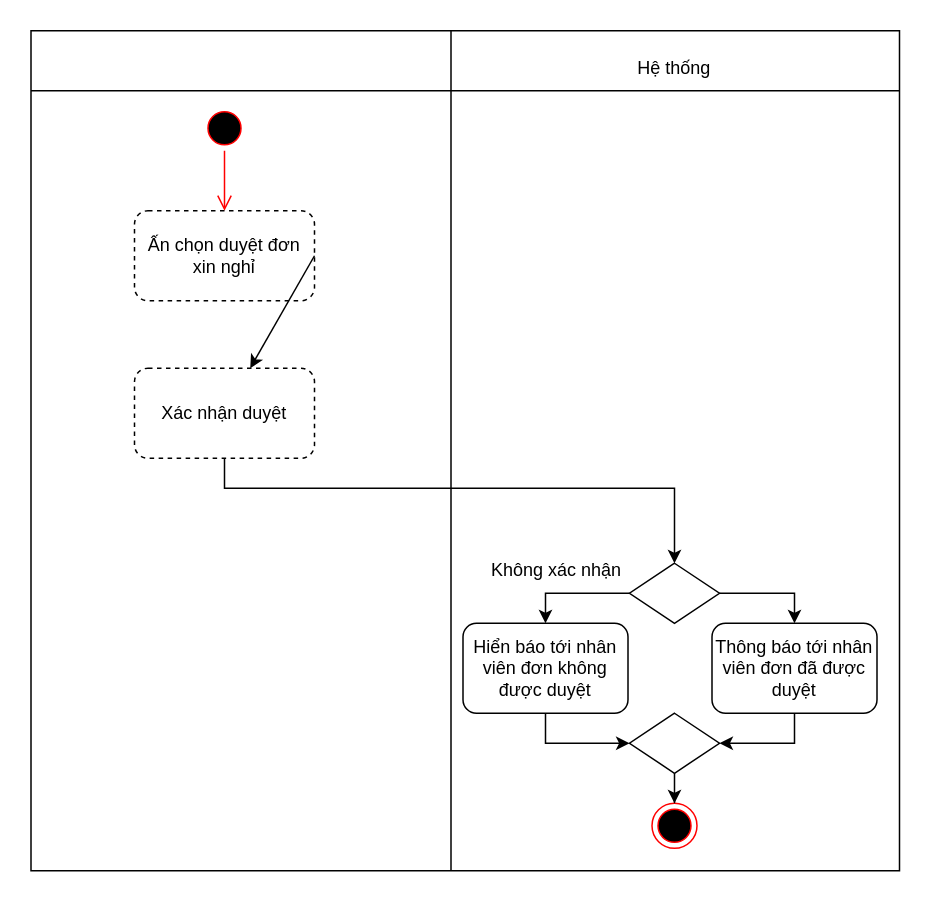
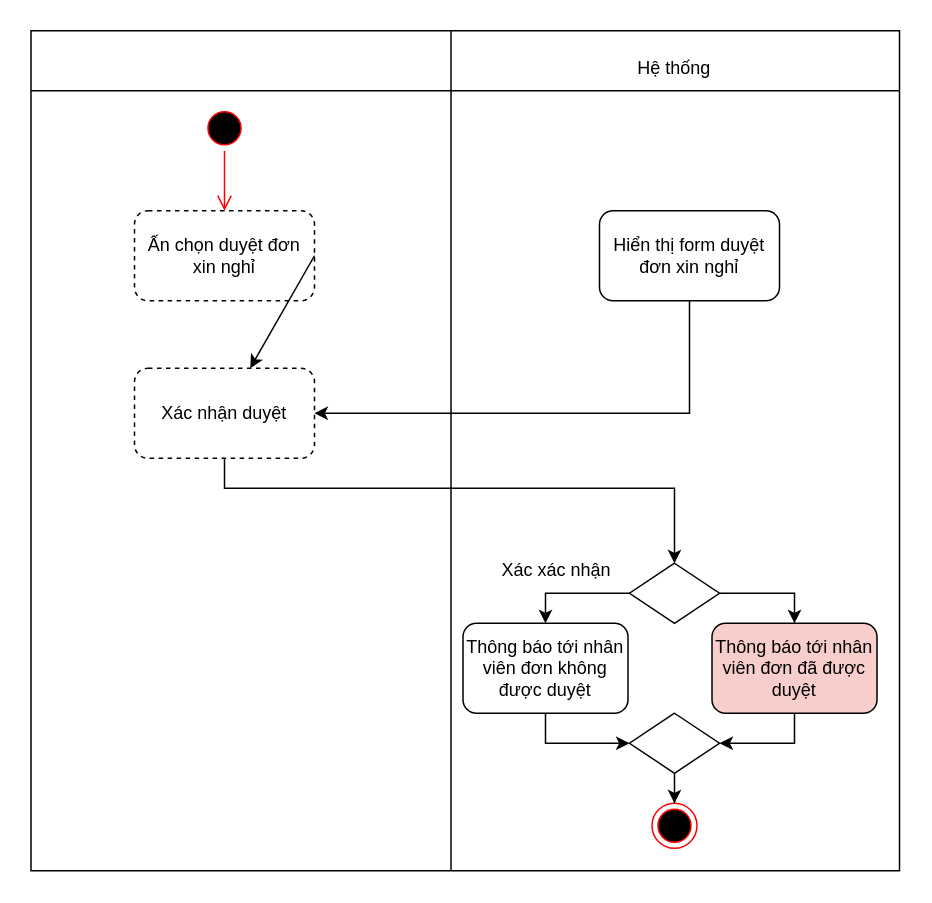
node "Hiển thị form duyệt đơn xin nghỉ": added
edge "Hiển thị form duyệt đơn xin nghỉ" -> "Xác nhận duyệt": added
node "Không xác nhận": label "Không xác nhận" -> "Xác xác nhận"
node "Hiển báo tới nhân viên đơn không được duyệt": label "Hiển báo tới nhân viên đơn không được duyệt" -> "Thông báo tới nhân viên đơn không được duyệt"
node "Thông báo tới nhân viên đơn đã được duyệt": fillcolor #ffffff -> #f8cecc
